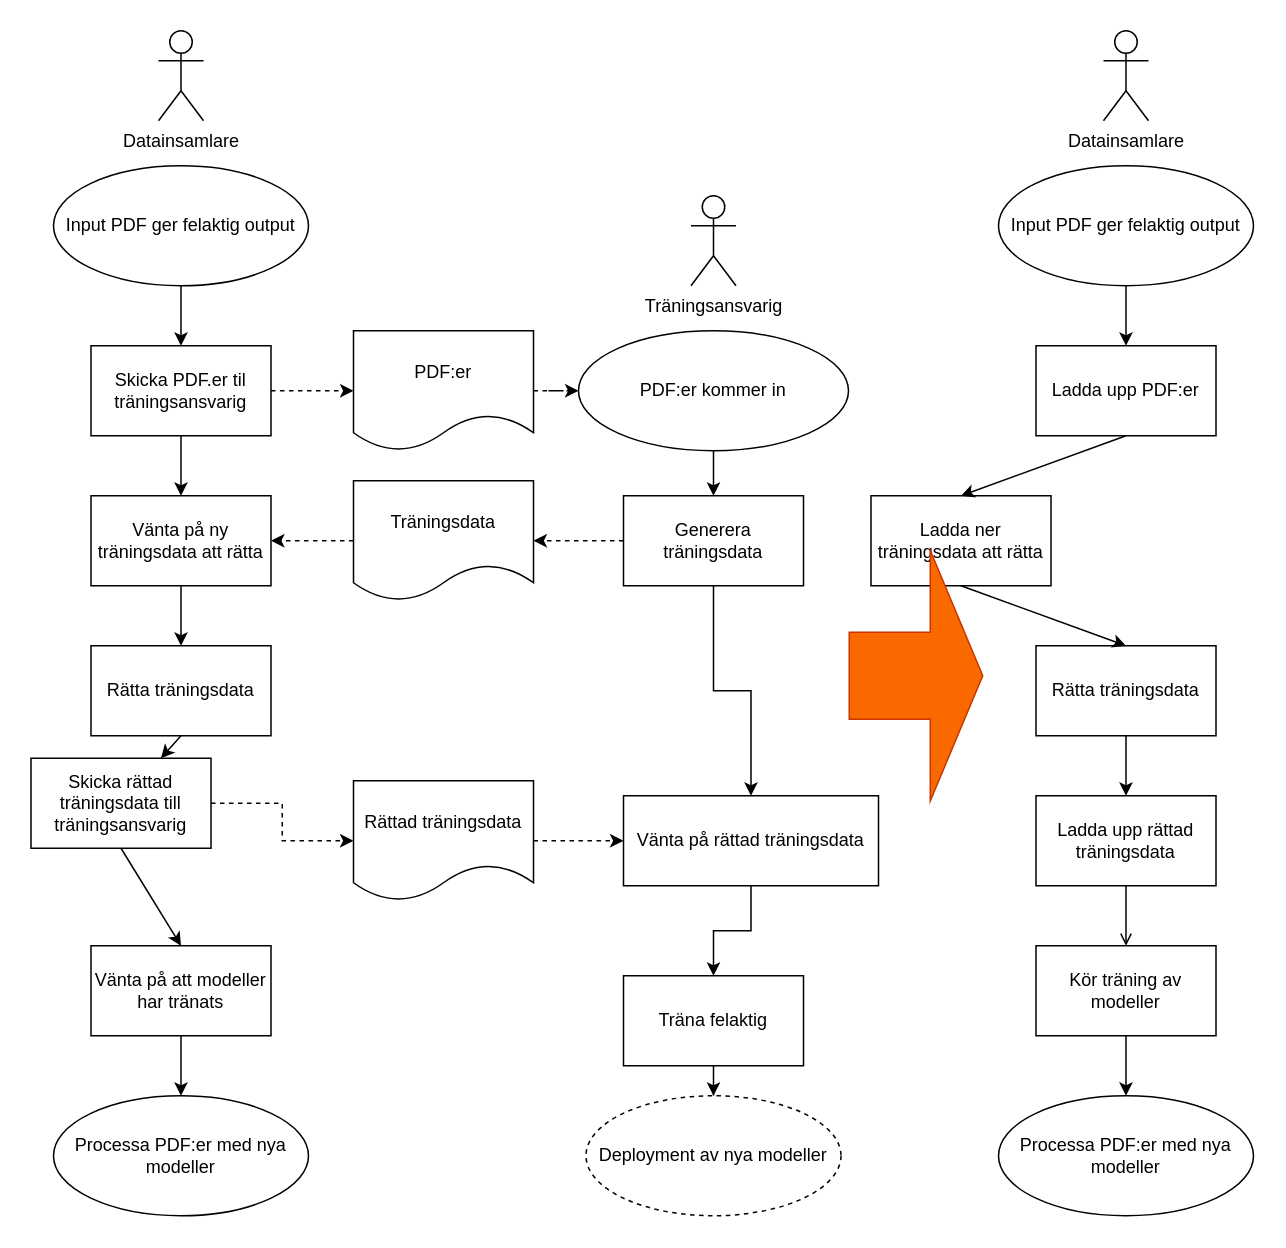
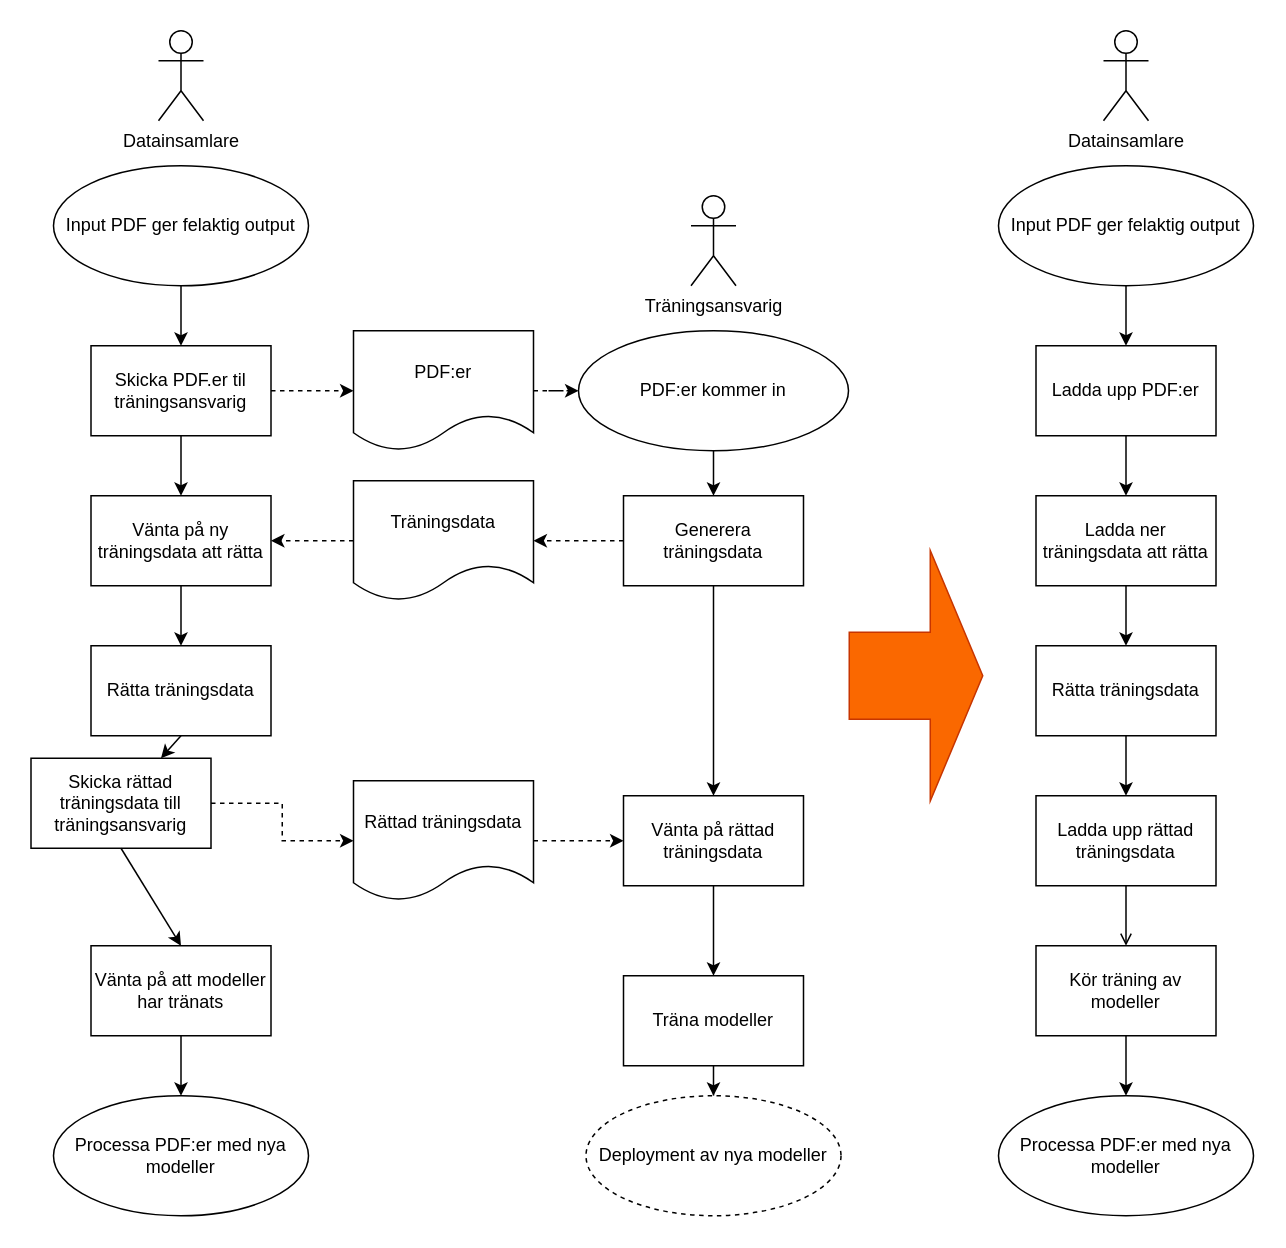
node "Ladda ner träningsdata att rätta": moved (961, 541) -> (1126, 541)
node "Vänta på rättad träningsdata": size 255x90 -> 180x90
node "Träna felaktig": label "Träna felaktig" -> "Träna modeller"
